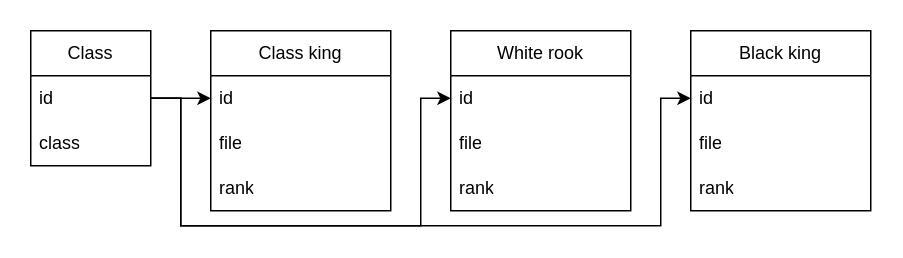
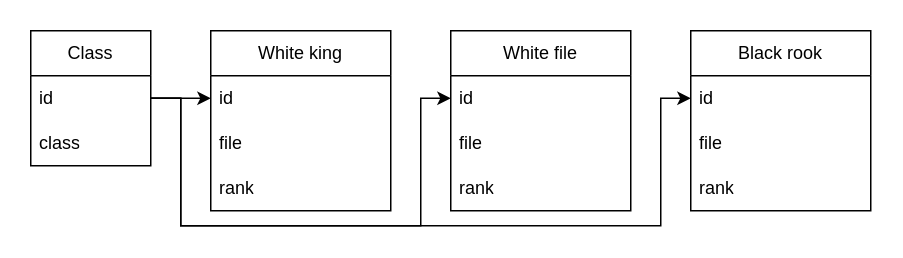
node "Class king": label "Class king" -> "White king"
node "White rook": label "White rook" -> "White file"
node "Black king": label "Black king" -> "Black rook"
